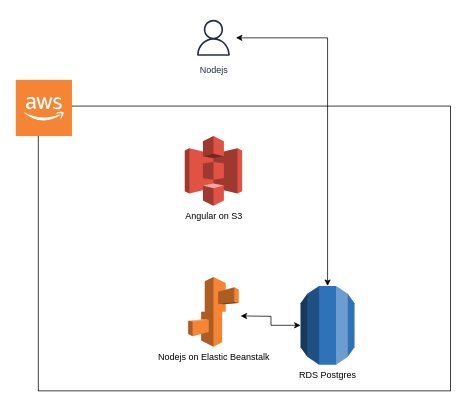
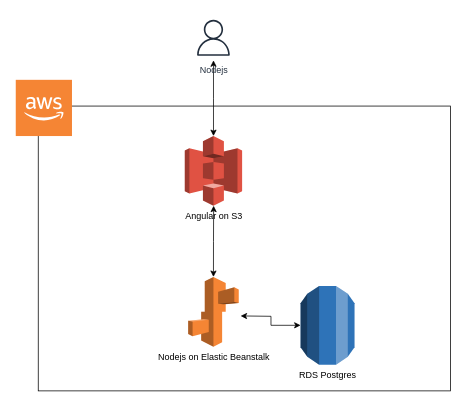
edge "Nodejs" -- "RDS Postgres": now "Nodejs" -- "Angular on S3"
edge "Angular on S3" -- "Nodejs on Elastic Beanstalk": added
